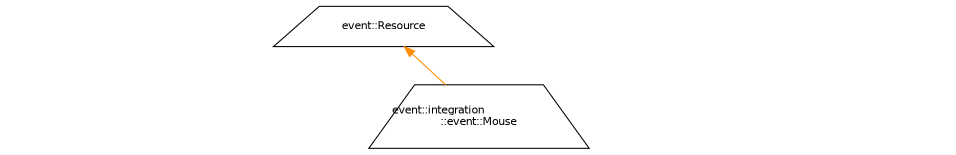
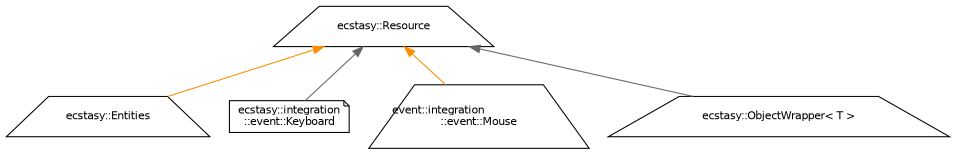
node "event::Resource": label "event::Resource" -> "ecstasy::Resource"
node "ecstasy::Entities": added
node "ecstasy::integration ::event::Keyboard": added
node "ecstasy::ObjectWrapper< T >": added
